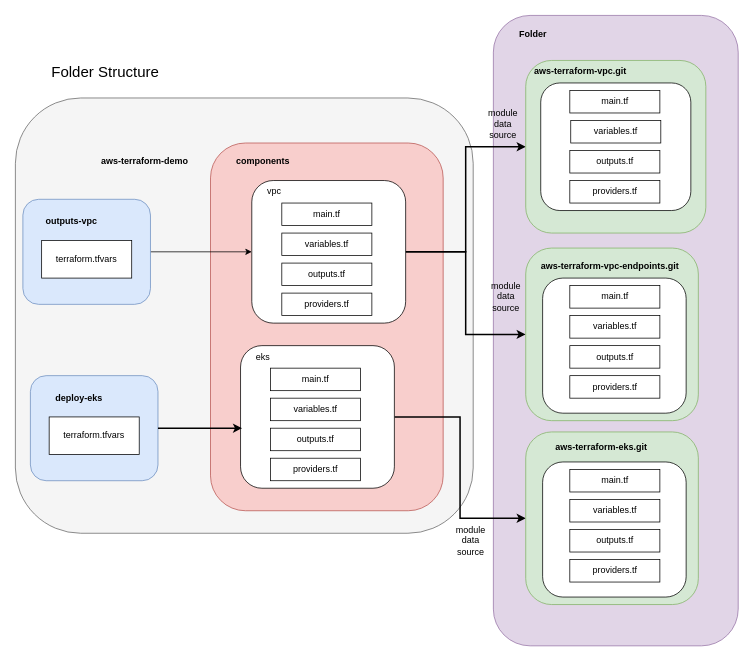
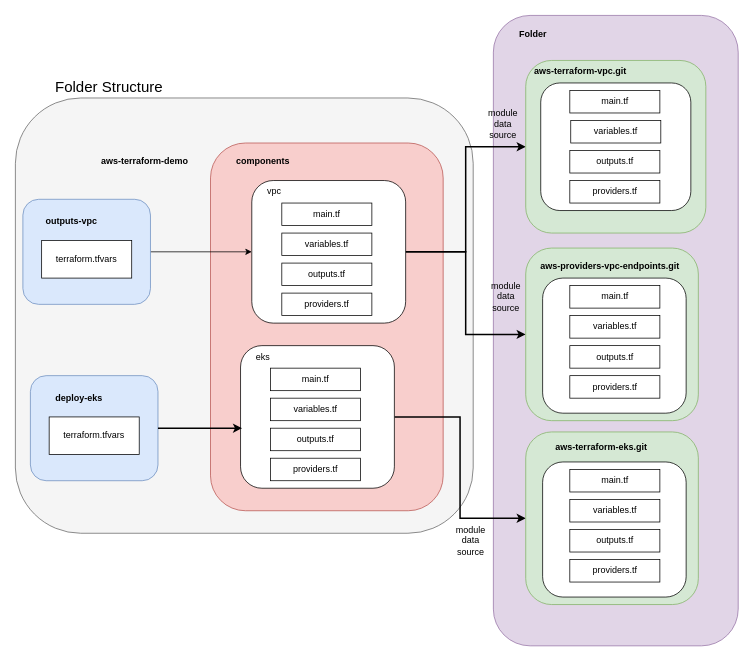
node "Folder Structure": moved (105, 72) -> (109, 87)
node "aws-terraform-vpc-endpoints.git": label "aws-terraform-vpc-endpoints.git" -> "aws-providers-vpc-endpoints.git"
